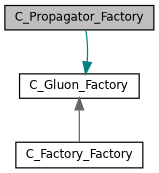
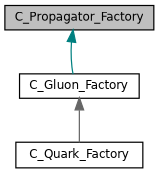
edge "C_Propagator_Factory" -> "C_Gluon_Factory": reversed
node "C_Factory_Factory": label "C_Factory_Factory" -> "C_Quark_Factory"
